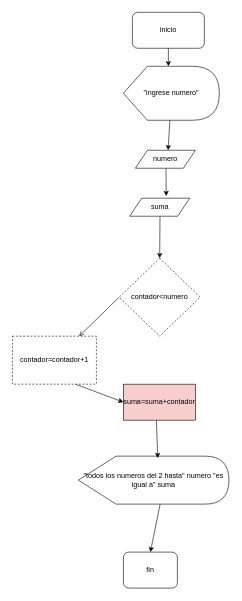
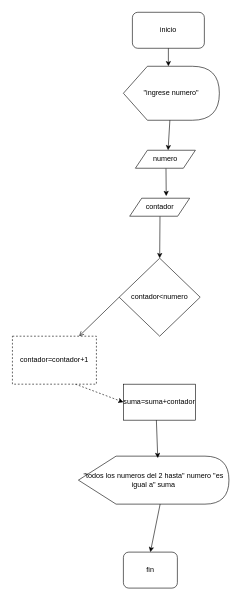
node "suma": label "suma" -> "contador"
node "contador<numero": style dashed -> solid
edge "contador=contador+1" -> "suma=suma+contador": style solid -> dashed
node "suma=suma+contador": fillcolor #f8cecc -> #ffffff
